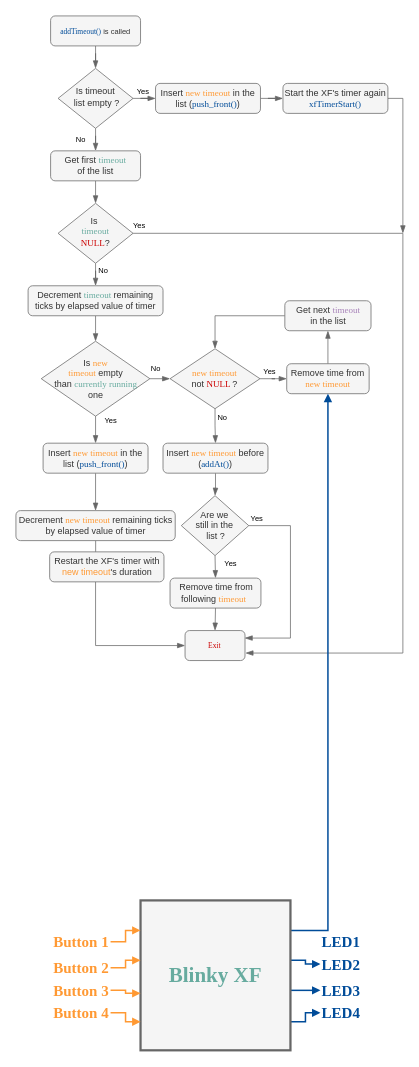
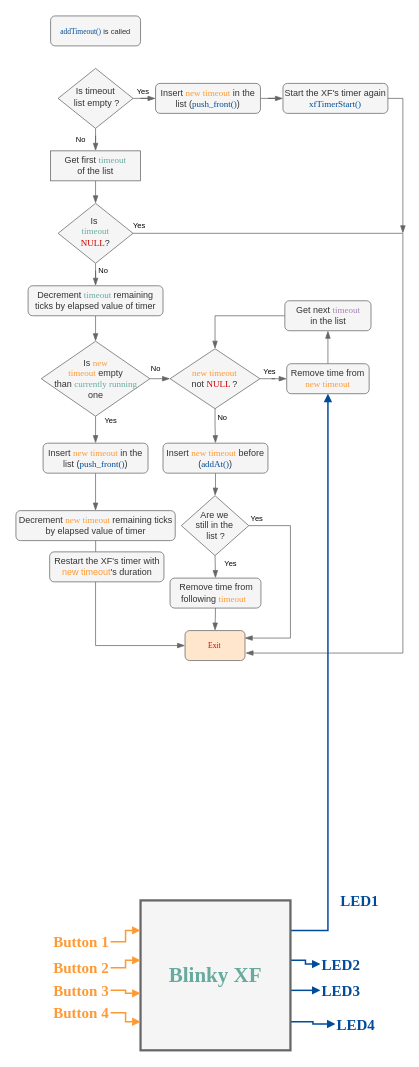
edge "addTimeout() is called" -> "Is timeout list empty ?": removed
node "Get first timeout of the list": shape rounded rectangle -> rectangle
node "Exit": fillcolor #f5f5f5 -> #ffe6cc
node "LED1": moved (351, 942) -> (369, 900)
node "LED4": moved (351, 1013) -> (366, 1024)
